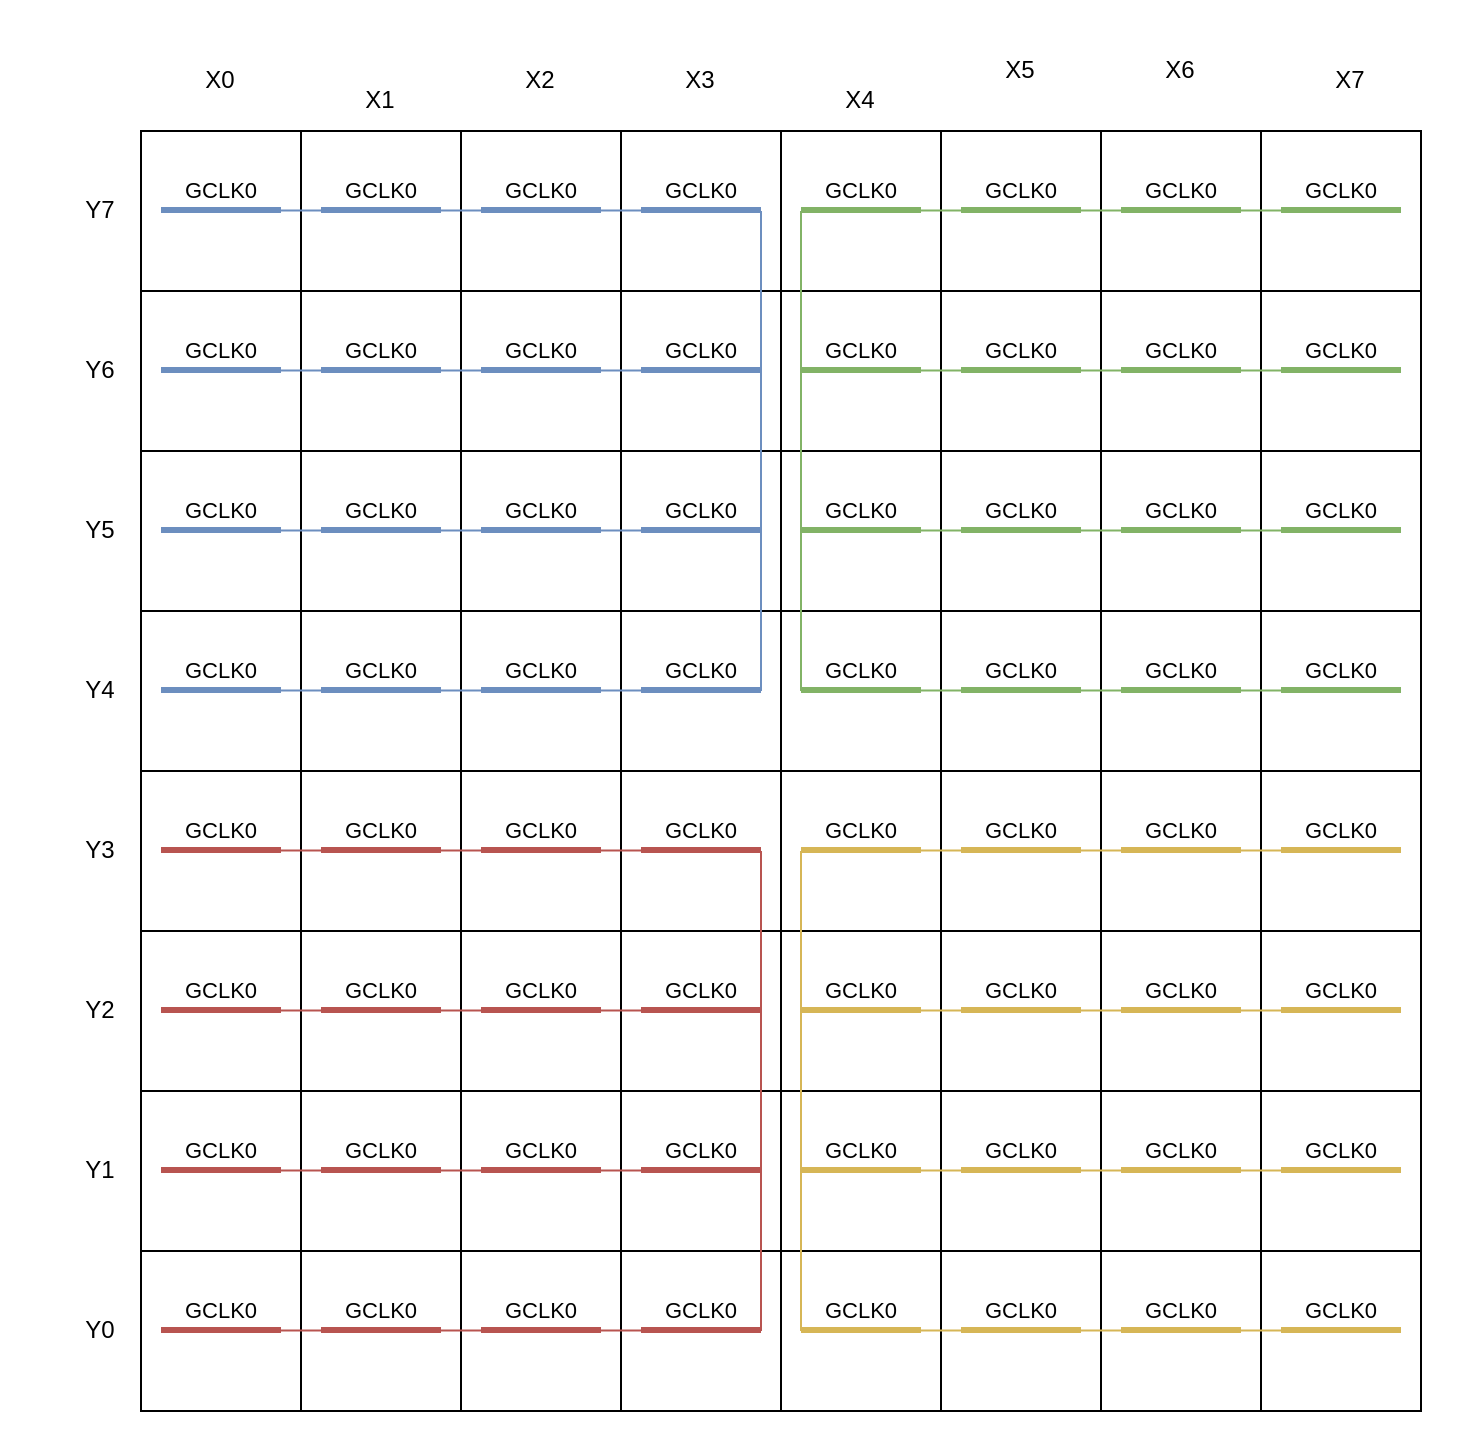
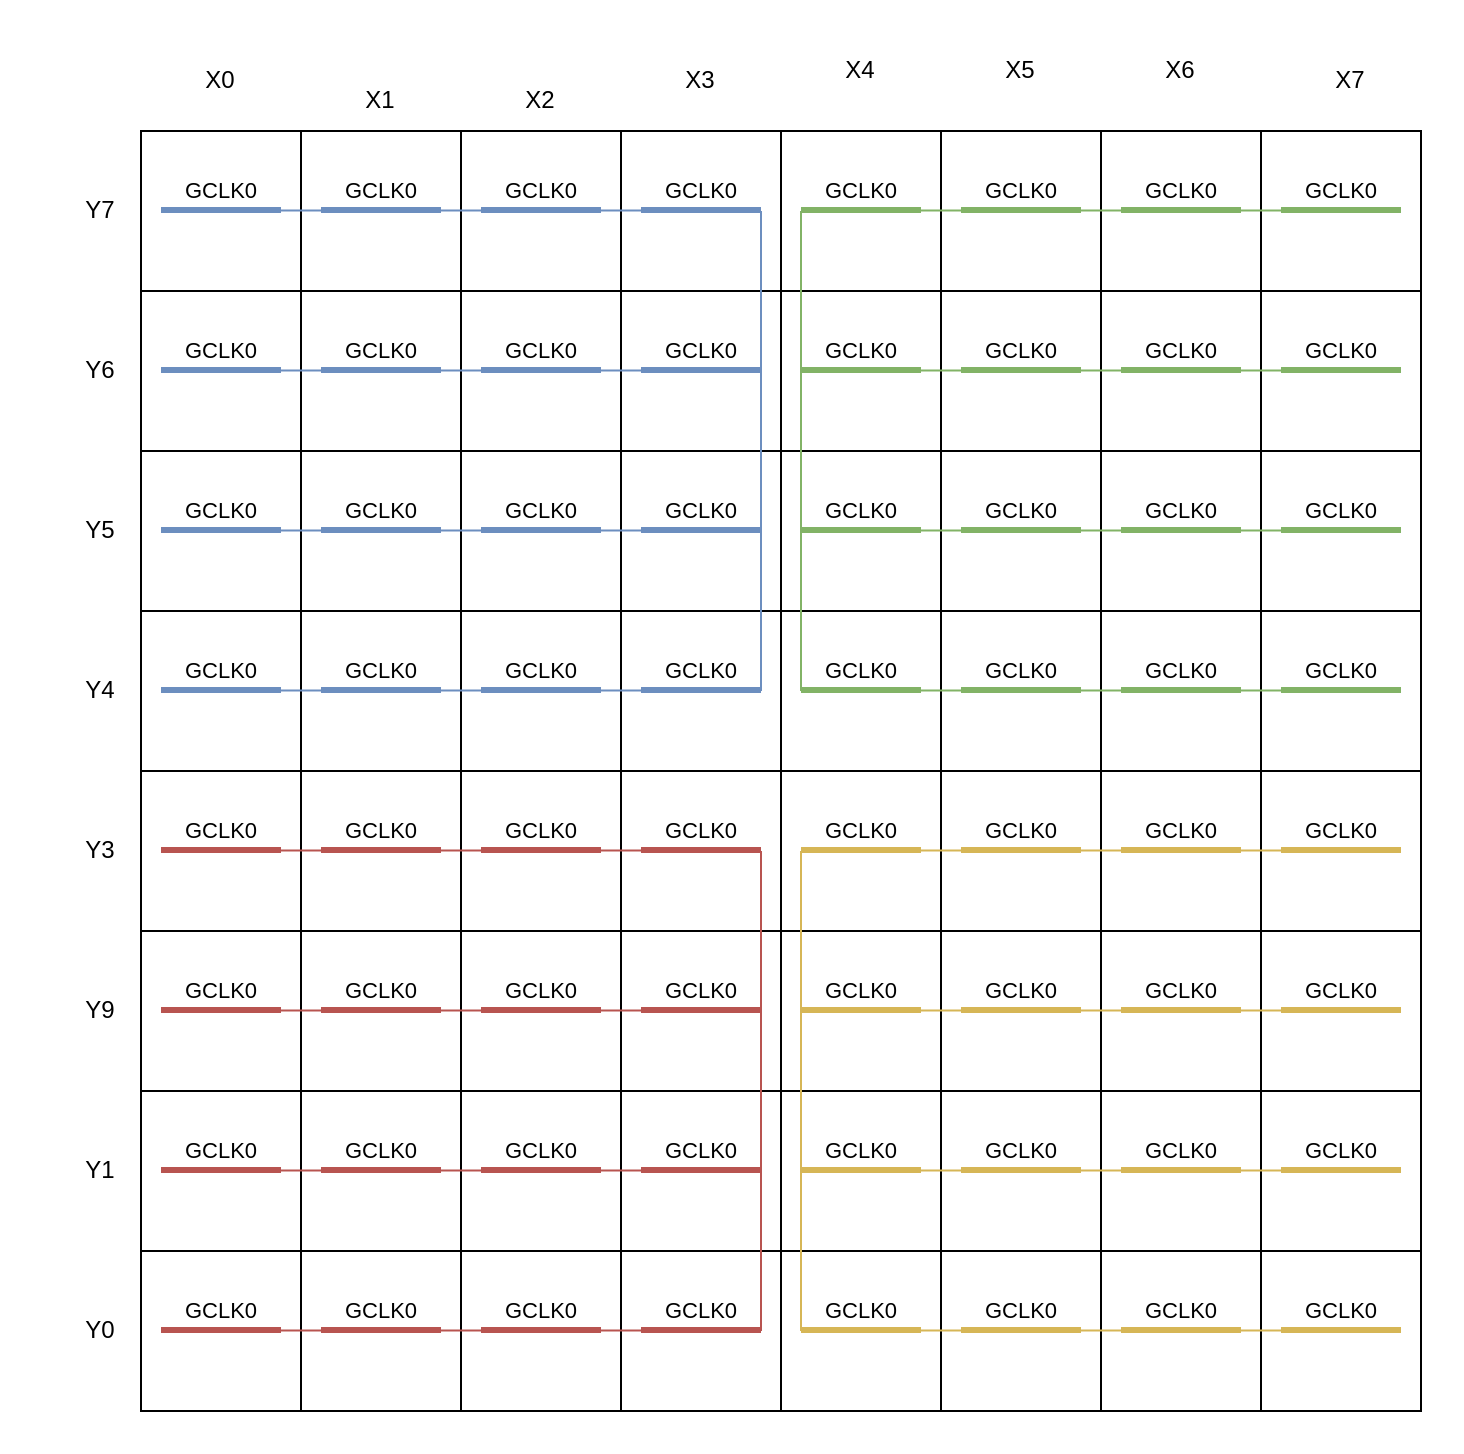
node "X2": moved (541, 81) -> (541, 101)
node "X4": moved (861, 101) -> (861, 71)
node "Y2": label "Y2" -> "Y9"
